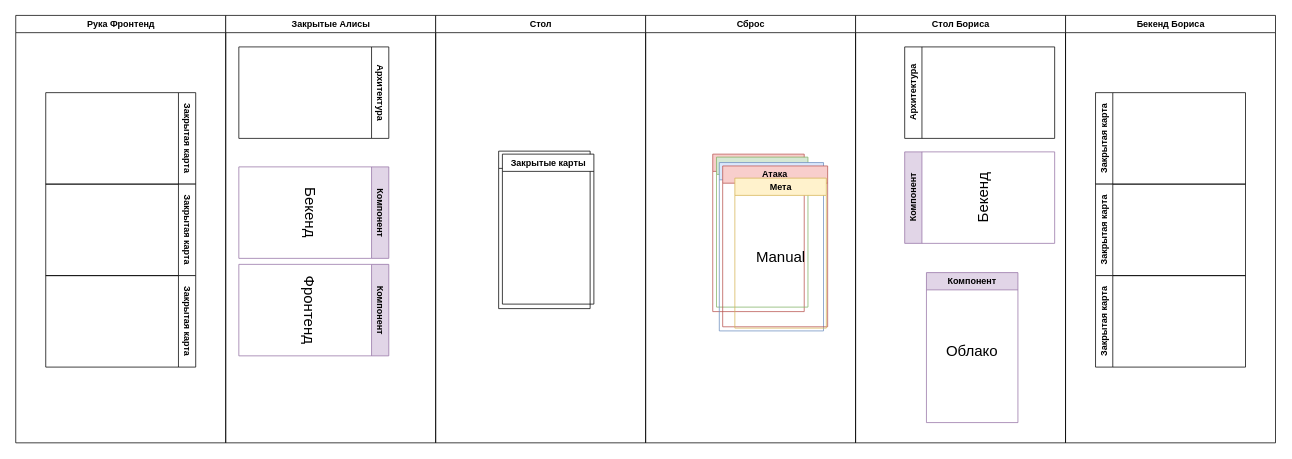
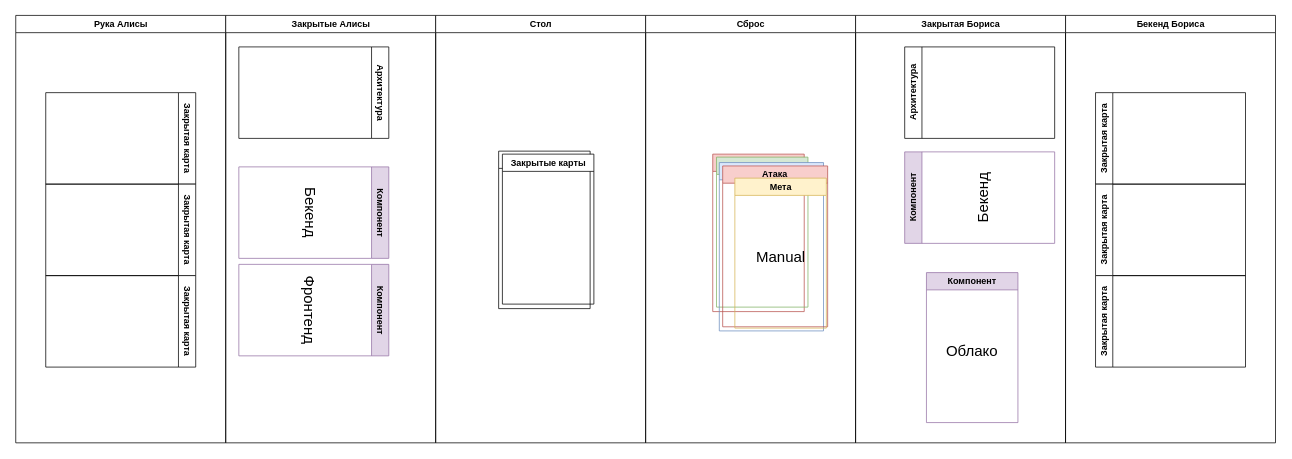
node "Рука Фронтенд": label "Рука Фронтенд" -> "Рука Алисы"
node "Стол Бориса": label "Стол Бориса" -> "Закрытая Бориса"
